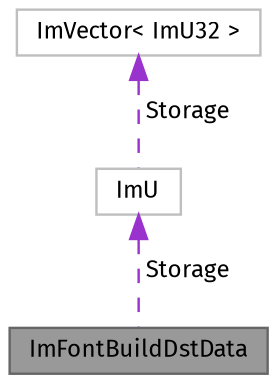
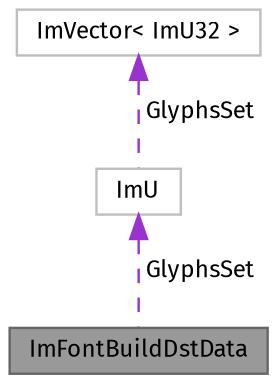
edge "ImU" -> "ImVector< ImU32 >": label " Storage" -> " GlyphsSet"
edge "ImFontBuildDstData" -> "ImU": label " Storage" -> " GlyphsSet"
